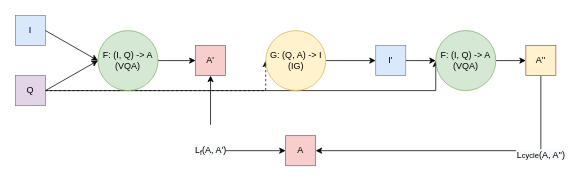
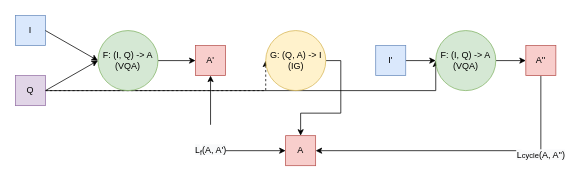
edge "G: (Q, A) -> I (IG)" -> "I'": now "G: (Q, A) -> I (IG)" -> "A"
node "A''": fillcolor #fff2cc -> #f8cecc
